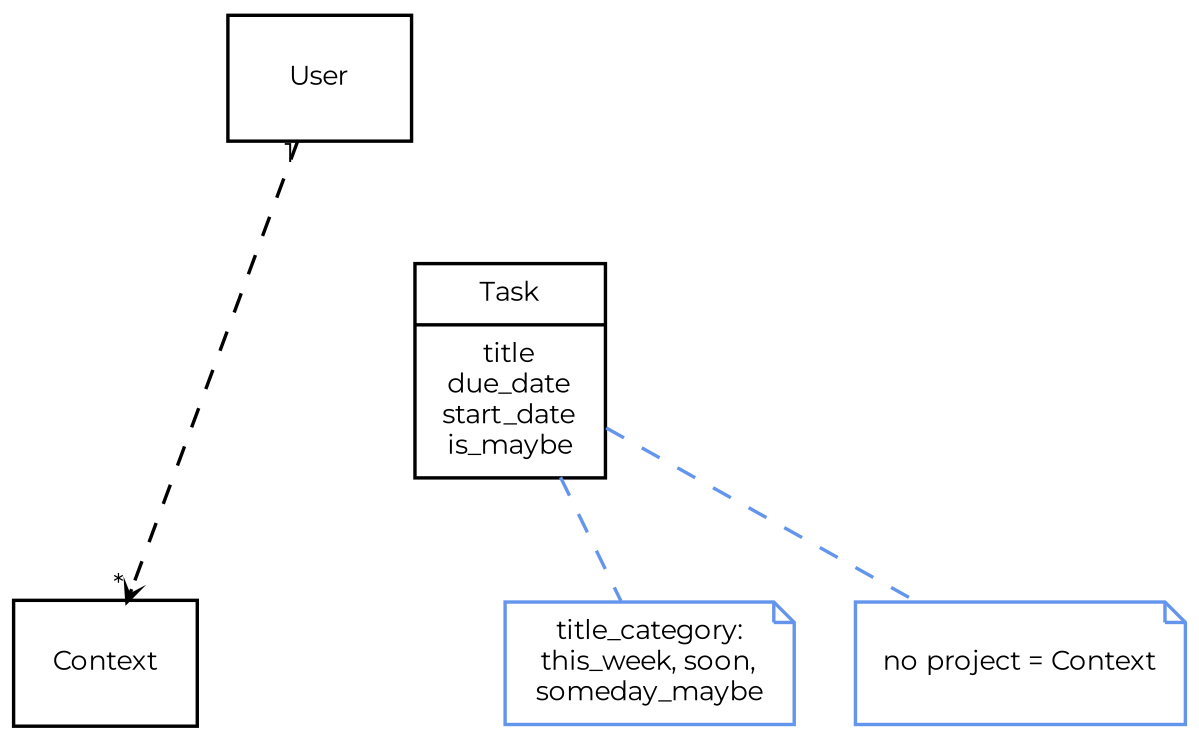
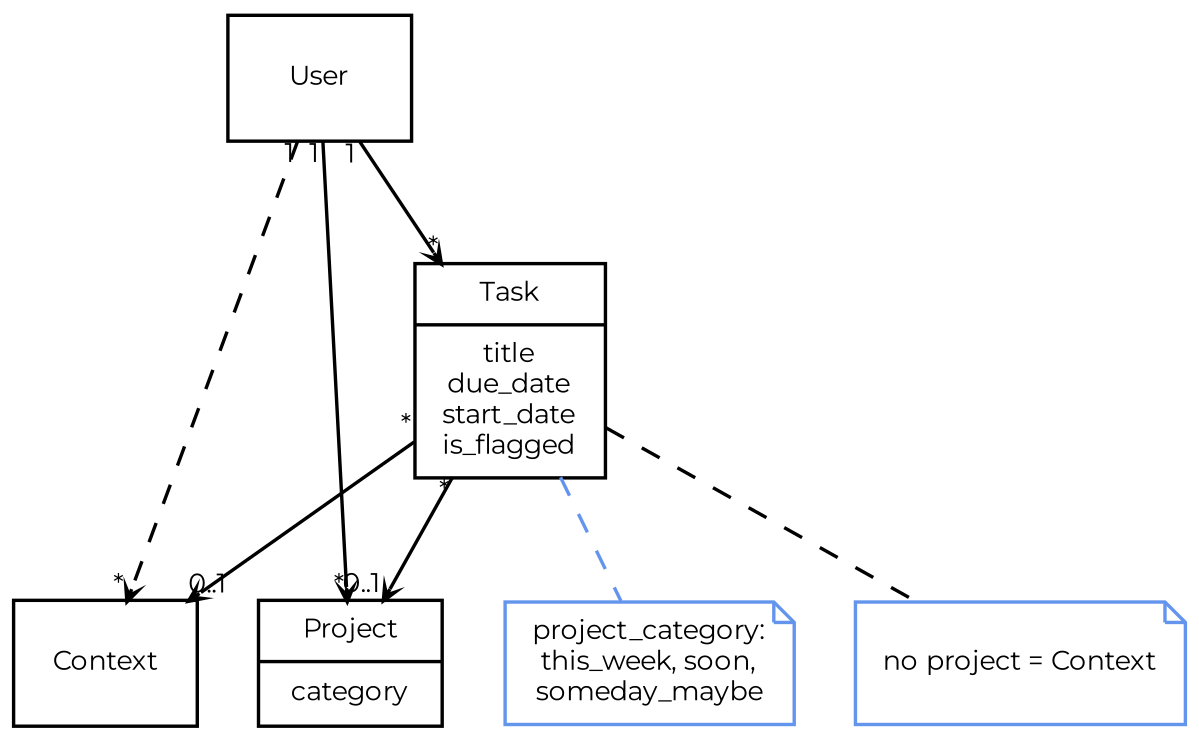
edge "User" -> "Task": added
node "Task": text "is_maybe" -> "is_flagged"
edge "Task" -- "no project = Context": color cornflowerblue -> black
edge "Task" -> "Context": added
node "Project": added
node "title_category: this_week, soon, someday_maybe": label "title_category: this_week, soon, someday_maybe" -> "project_category: this_week, soon, someday_maybe"
